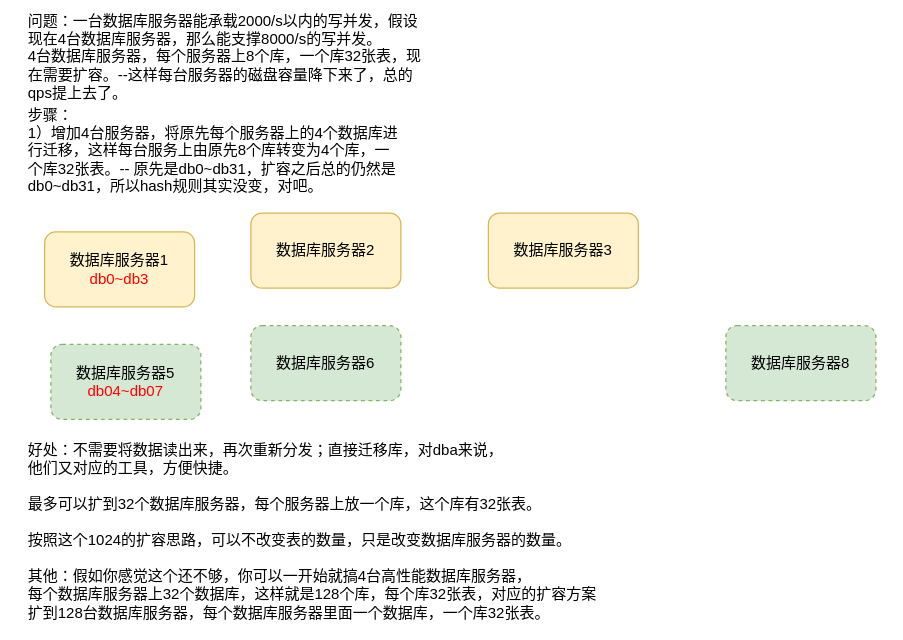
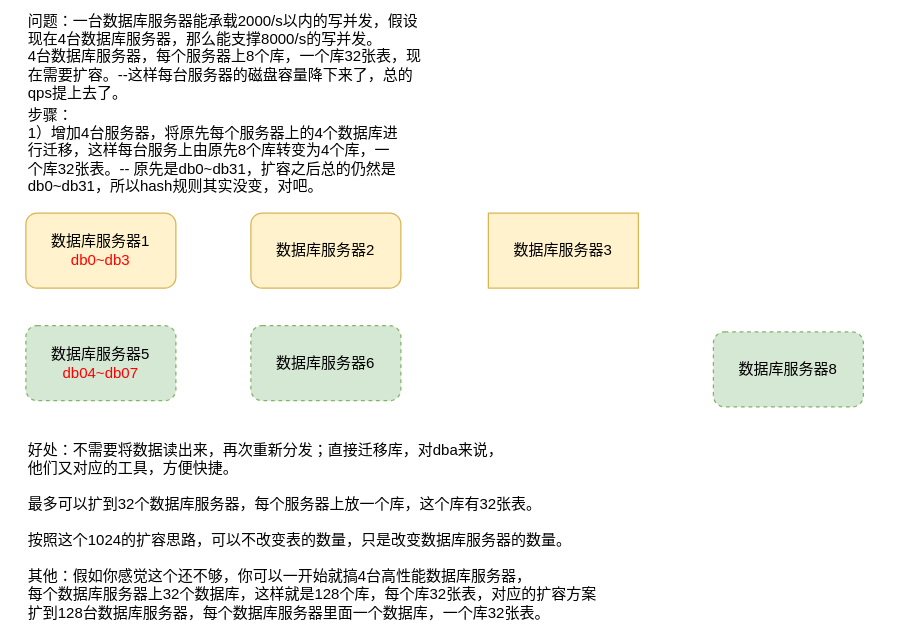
node "数据库服务器3": shape rounded rectangle -> rectangle
node "数据库服务器1 db0~db3": moved (119, 269) -> (101, 251)
node "数据库服务器8": moved (801, 363) -> (788, 369)
node "数据库服务器5db04~db07": moved (126, 382) -> (101, 363)
